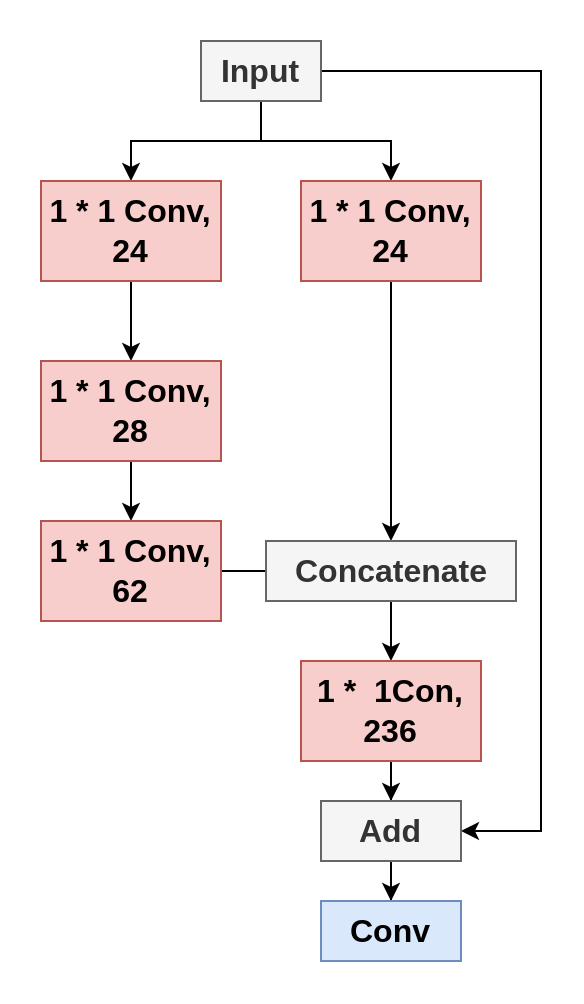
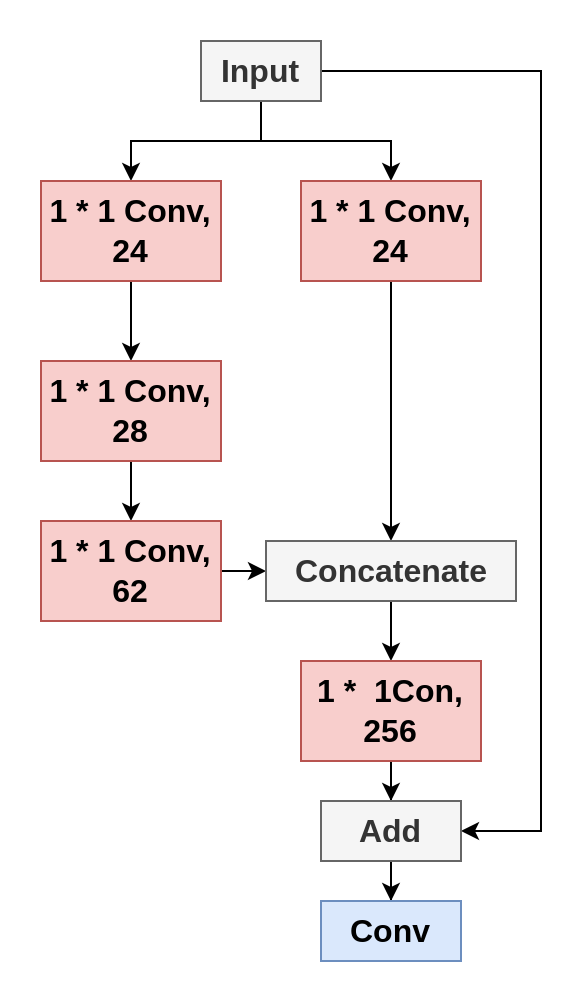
edge "1 * 1 Conv, 62" -- "Concatenate": arrowhead none -> classic
node "1 * 1Con, 236": label "1 * 1Con, 236" -> "1 * 1Con, 256"
